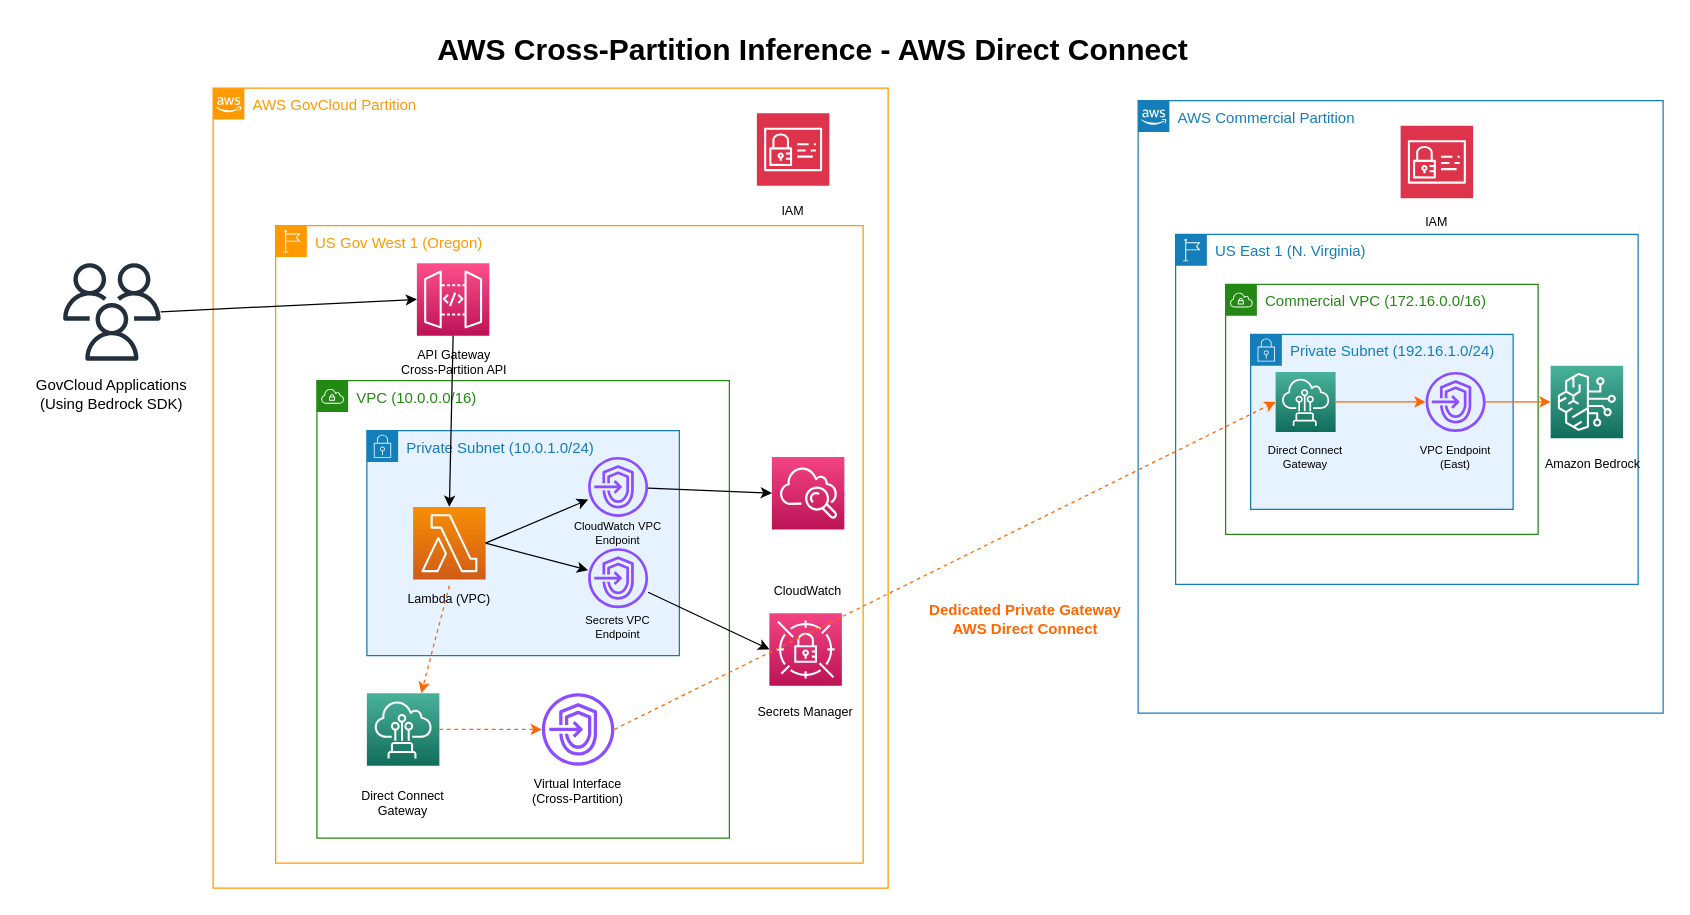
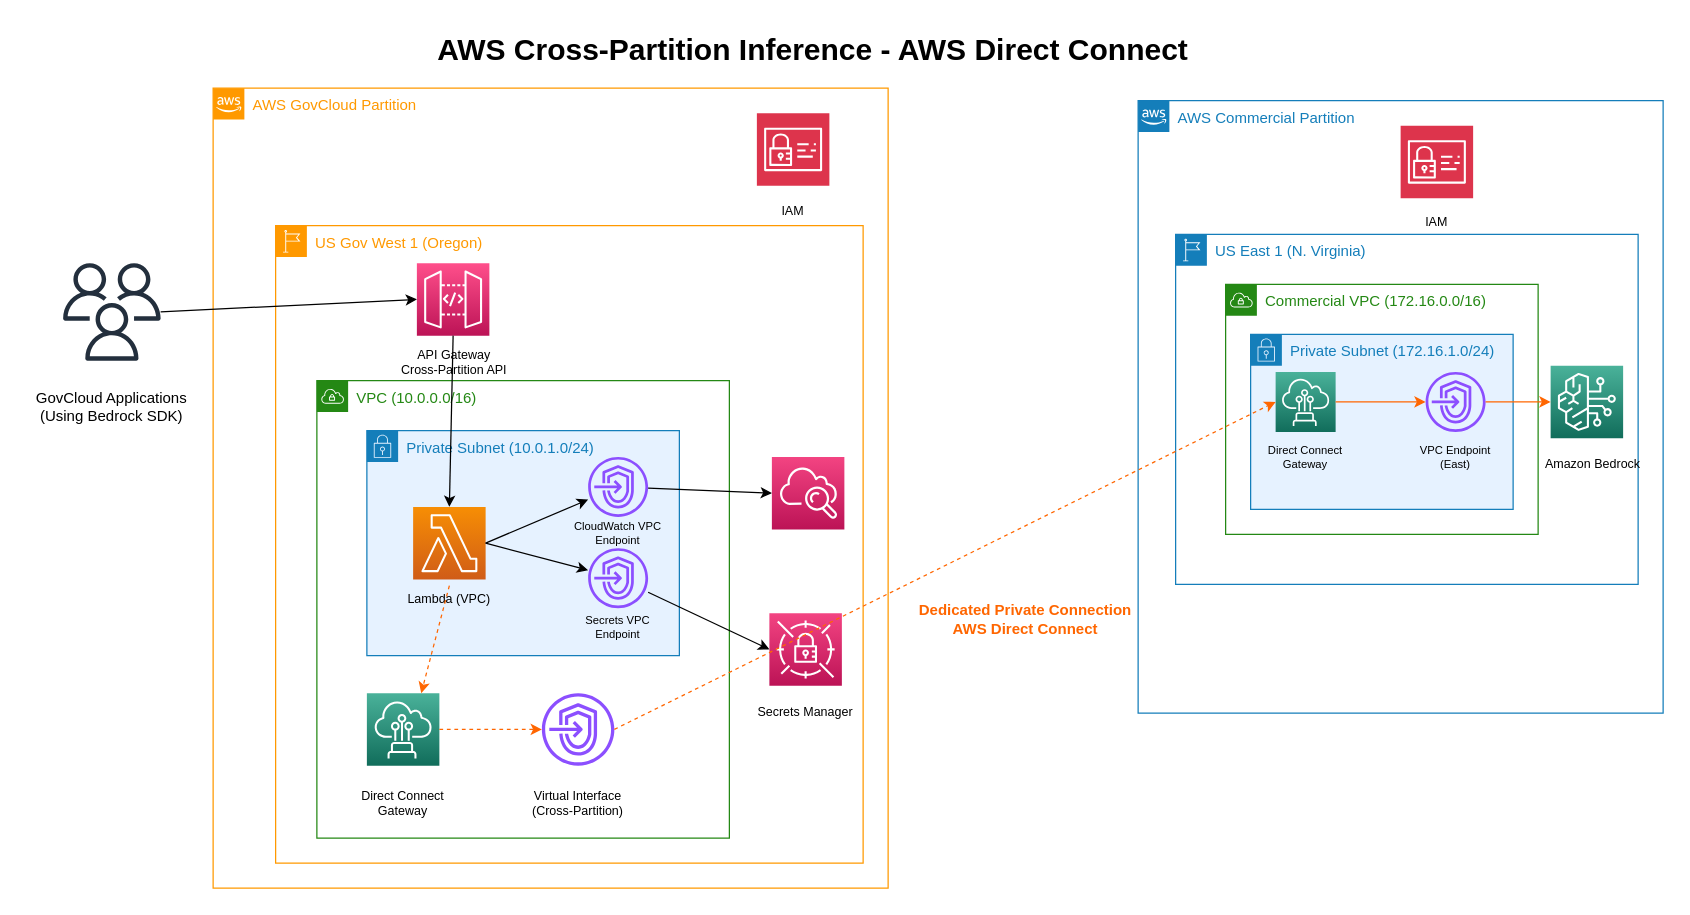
node "Private Subnet (192.16.1.0/24)": label "Private Subnet (192.16.1.0/24)" -> "Private Subnet (172.16.1.0/24)"
node "GovCloud Applications (Using Bedrock SDK)": moved (112, 394) -> (112, 407)
node "CloudWatch": removed
node "Dedicated Private Gateway AWS Direct Connect": label "Dedicated Private Gateway AWS Direct Connect" -> "Dedicated Private Connection AWS Direct Connect"
node "Virtual Interface (Cross-Partition)": moved (578, 790) -> (578, 803)
